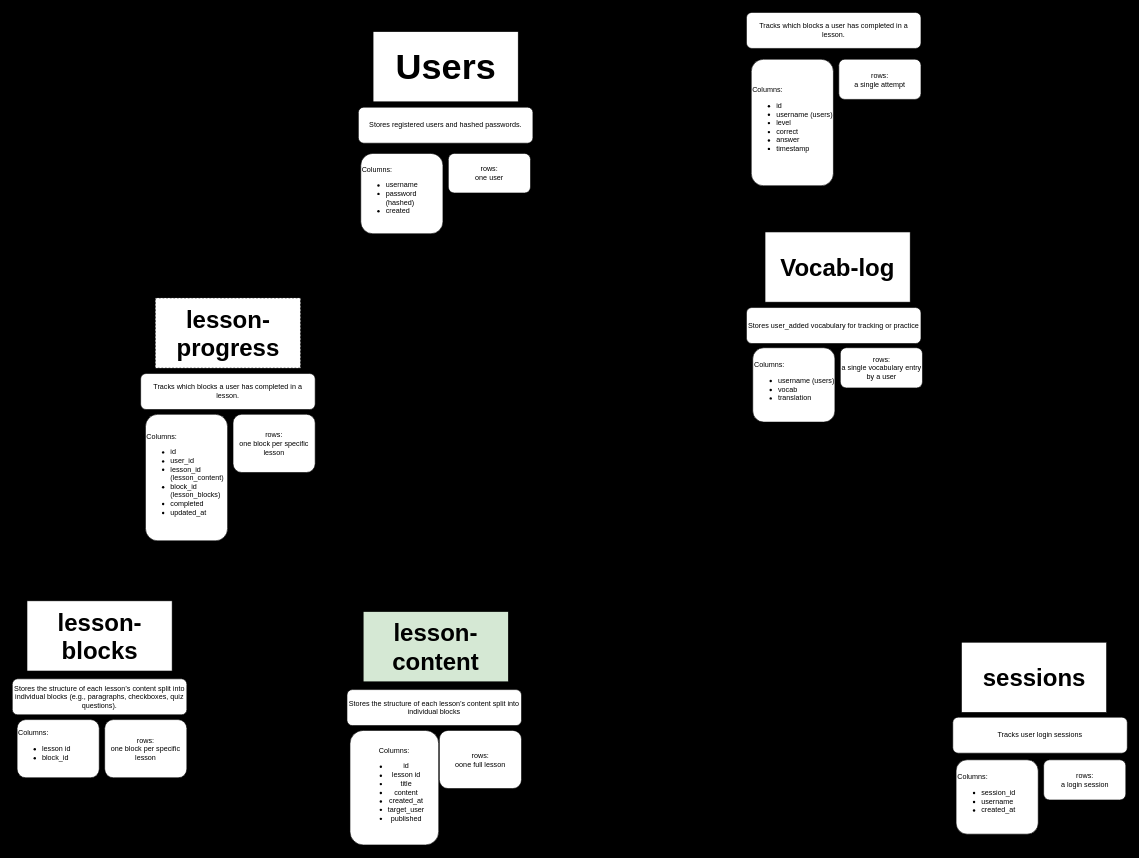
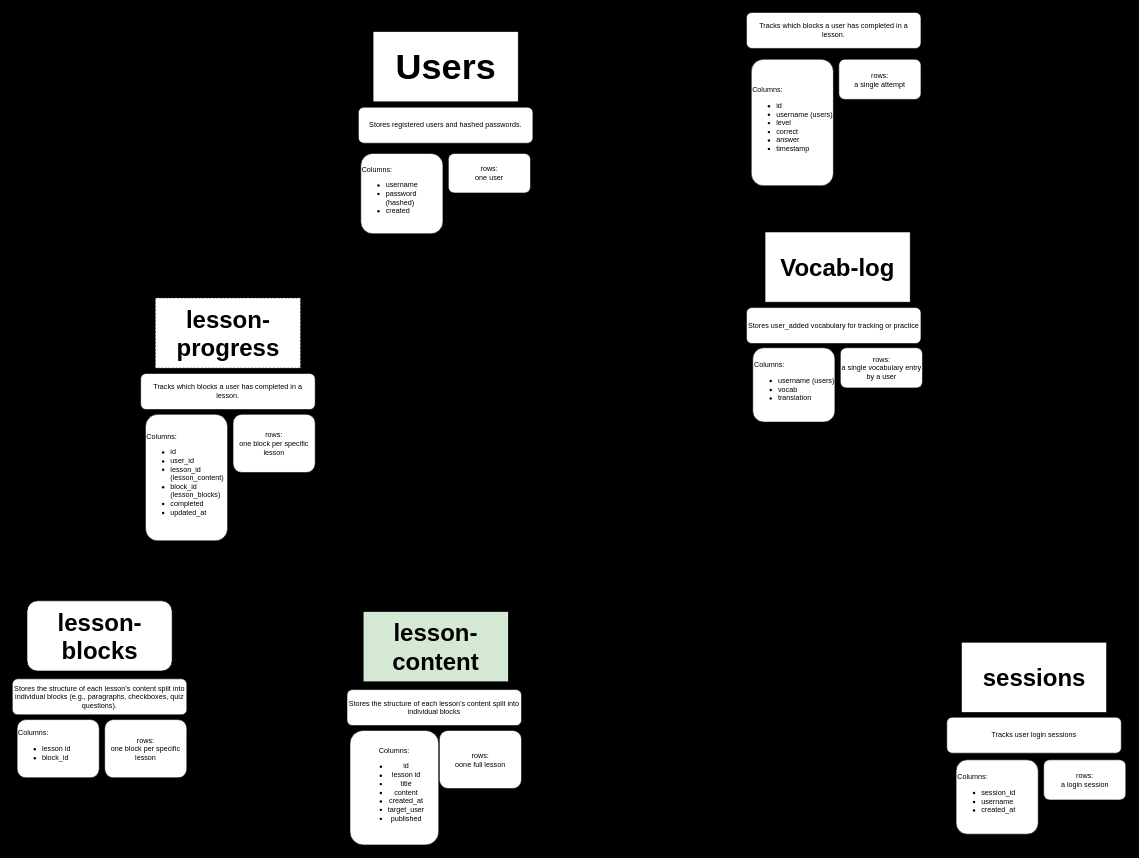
node "lesson-blocks": shape rectangle -> rounded rectangle
node "Tracks user login sessions": moved (1040, 735) -> (1034, 735)
